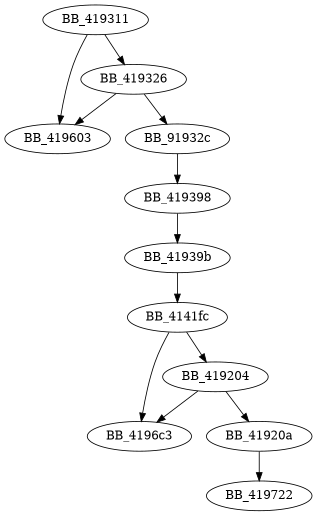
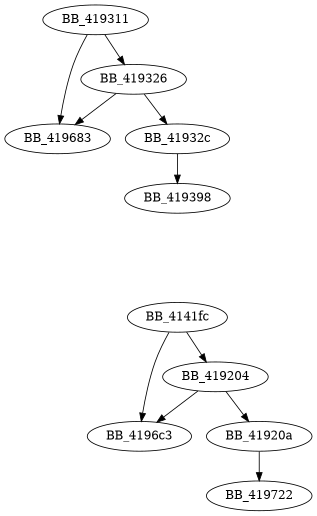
node "BB_419603": label "BB_419603" -> "BB_419683"
node "BB_91932c": label "BB_91932c" -> "BB_41932c"
node "BB_41939b": removed
